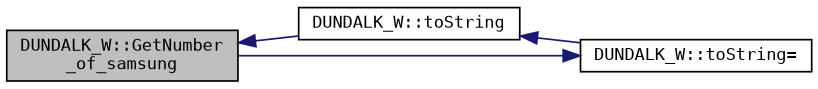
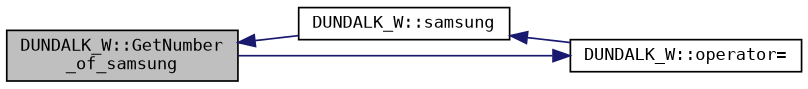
node "DUNDALK_W::toString": label "DUNDALK_W::toString" -> "DUNDALK_W::samsung"
node "DUNDALK_W::toString=": label "DUNDALK_W::toString=" -> "DUNDALK_W::operator="
